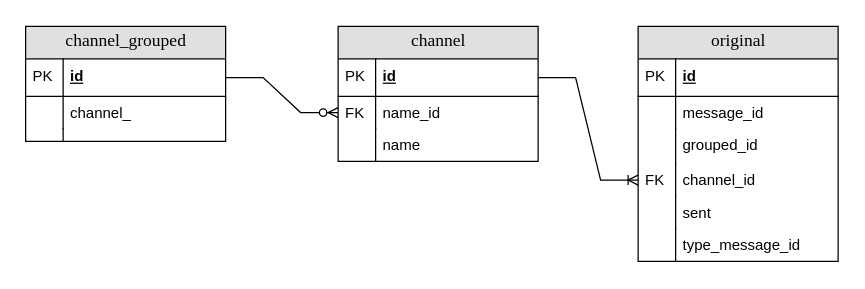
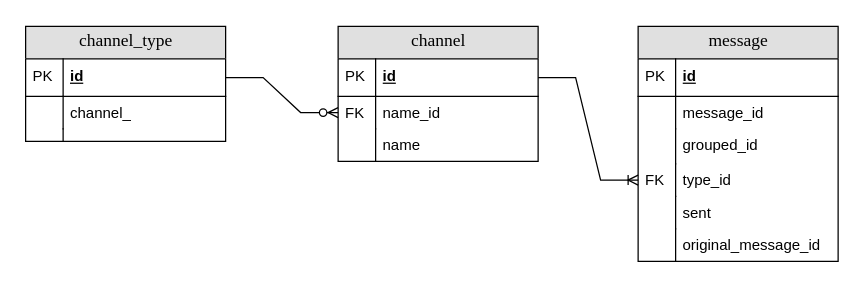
node "channel_grouped": label "channel_grouped" -> "channel_type"
node "original": label "original" -> "message"
node "channel_id": label "channel_id" -> "type_id"
node "type_message_id": label "type_message_id" -> "original_message_id"
